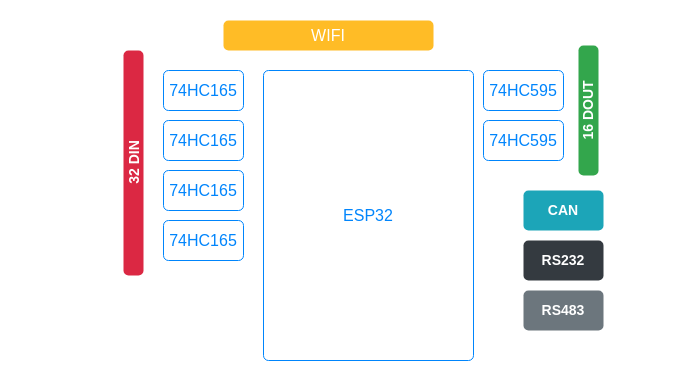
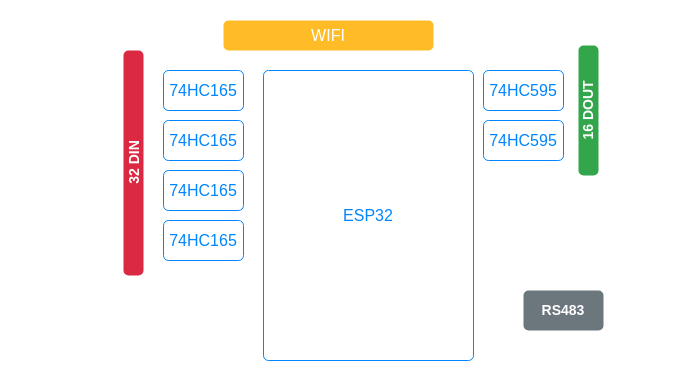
node "CAN": removed
node "RS232": removed
